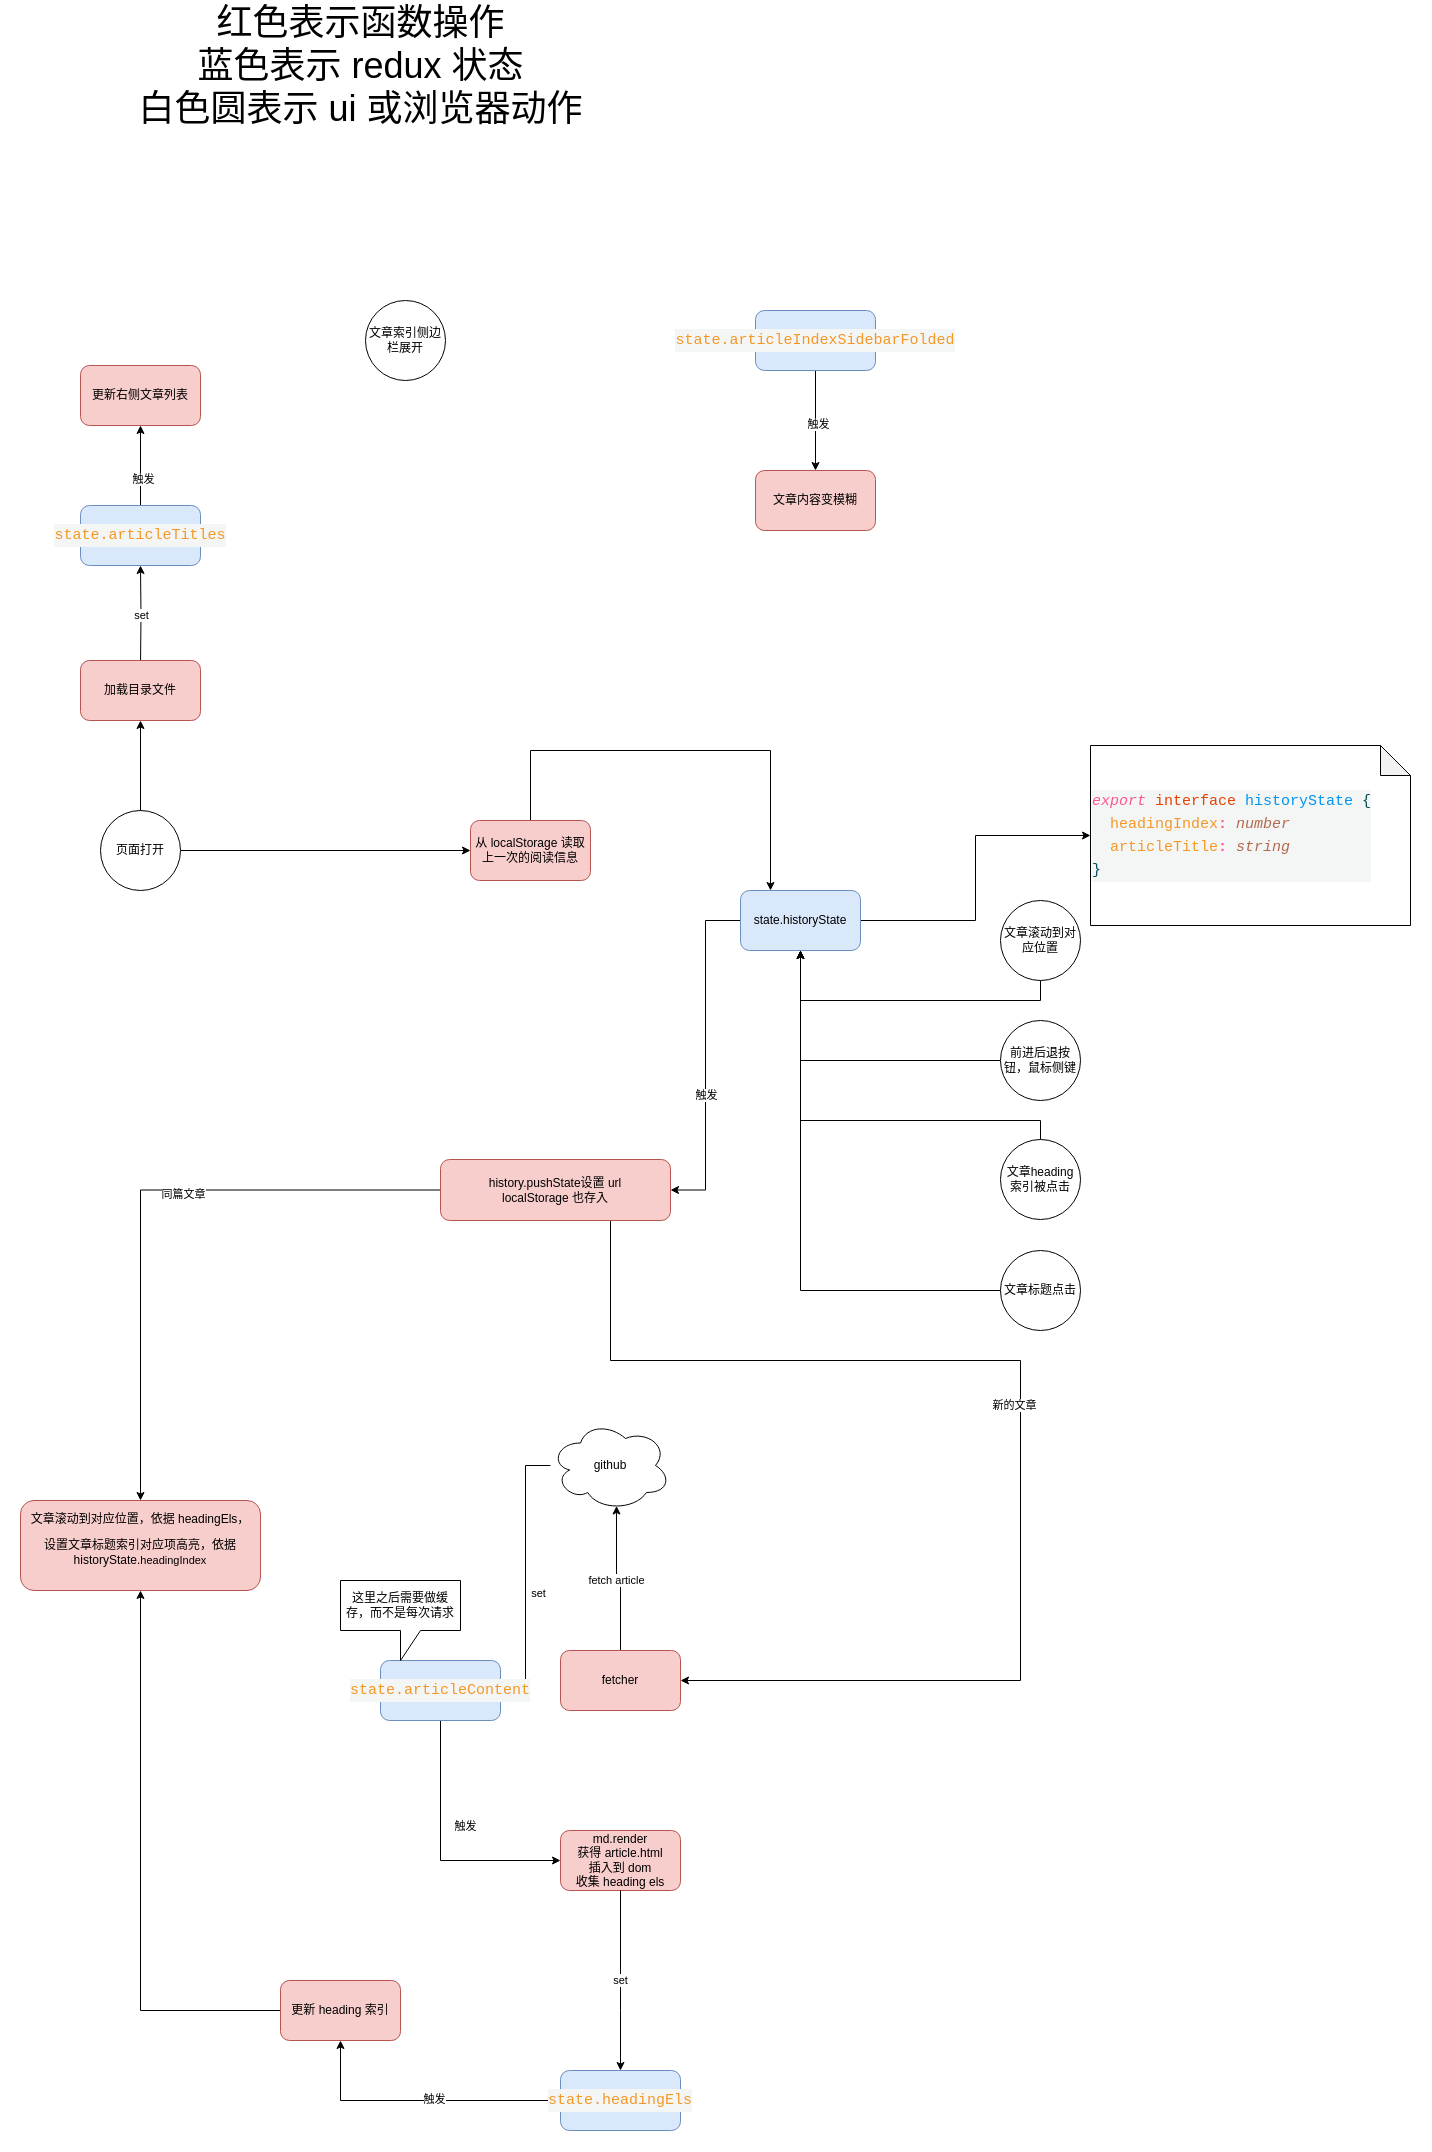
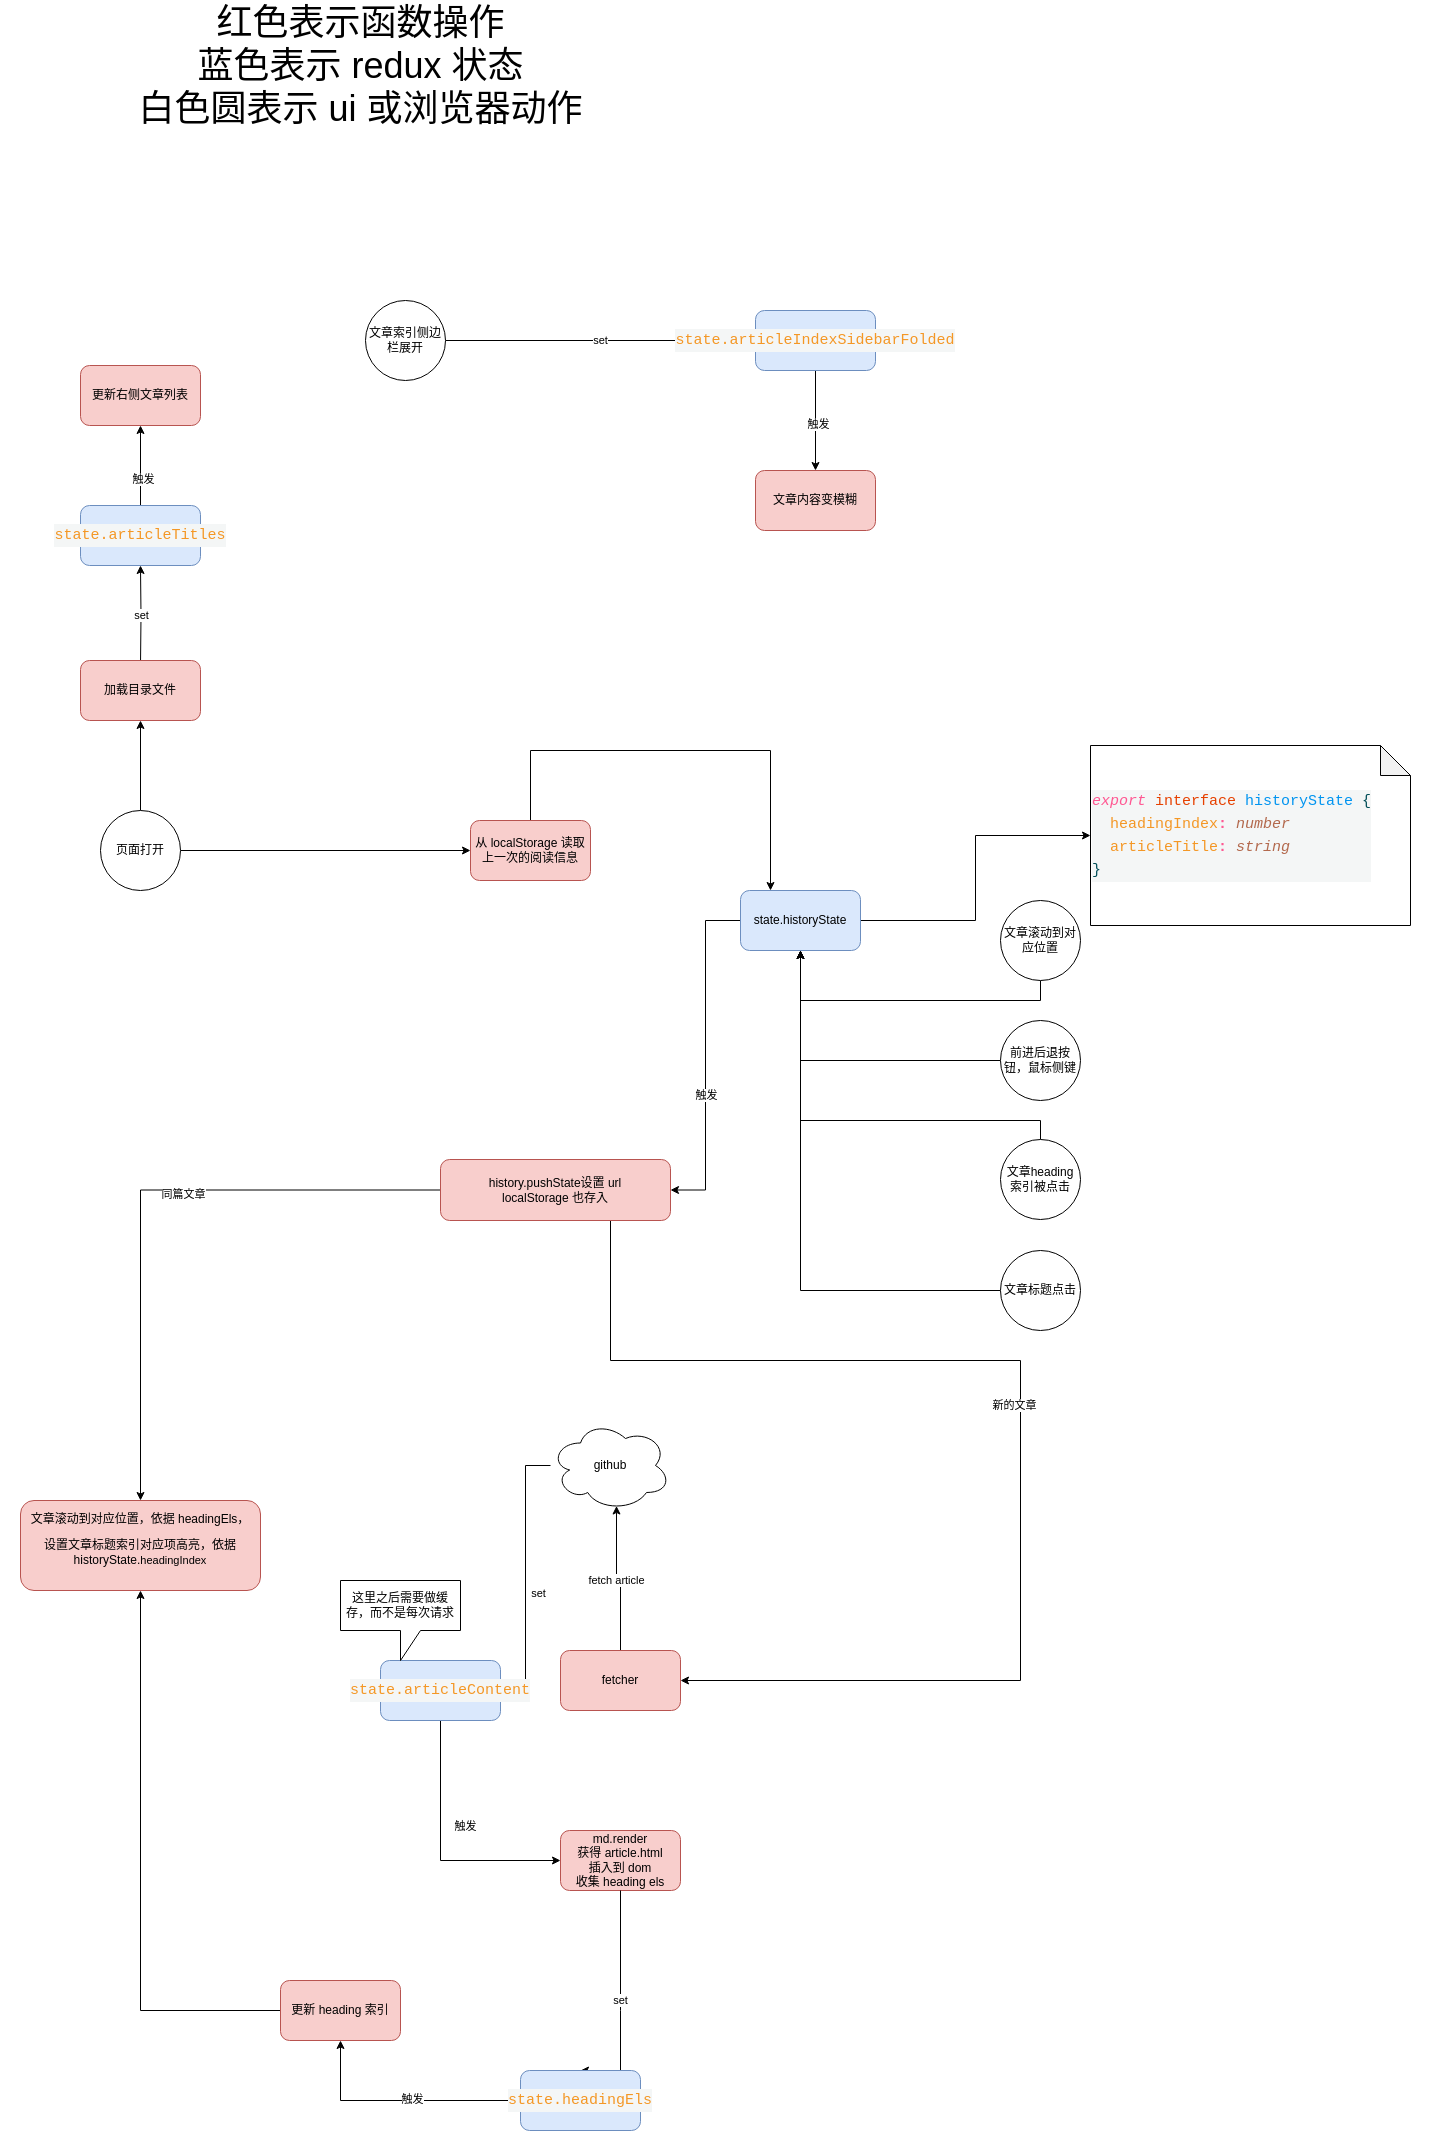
edge "文章索引侧边栏展开" -> "state.articleIndexSidebarFolded": added, label "set"
node "state.headingEls": moved (621, 2101) -> (581, 2101)
